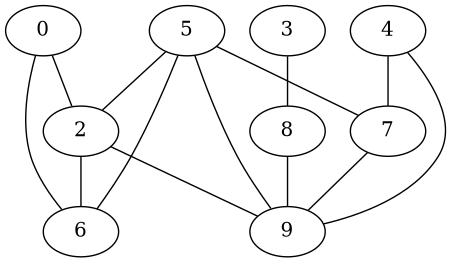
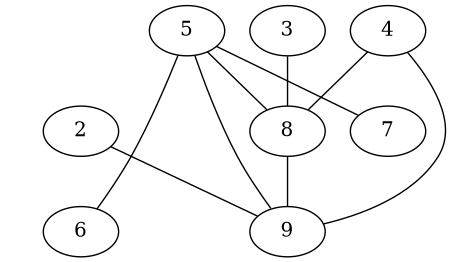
node "0": removed
edge "5" -- "2": now "5" -- "8"
edge "4" -- "7": now "4" -- "8"
edge "7" -- "9": removed
edge "2" -- "6": removed
